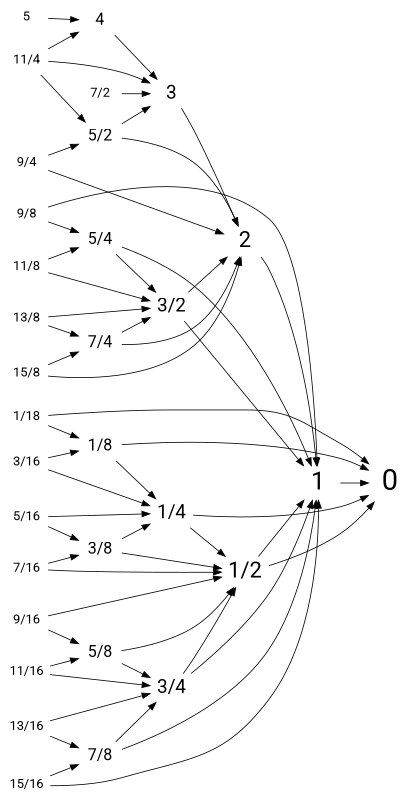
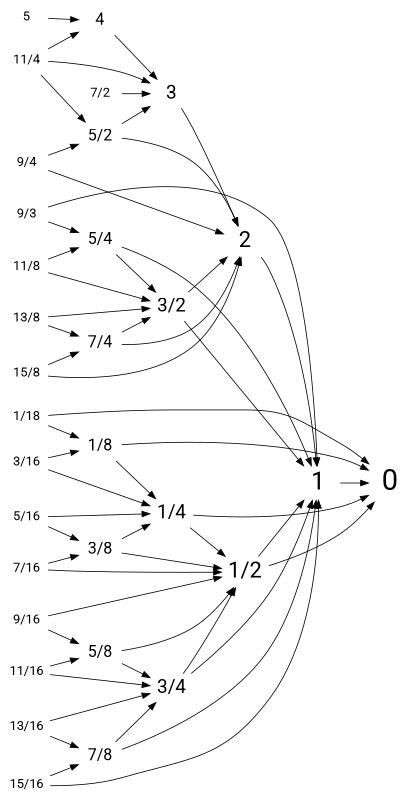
node "9/8": label "9/8" -> "9/3"
